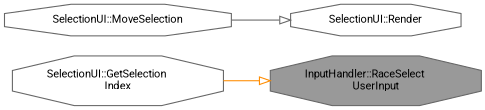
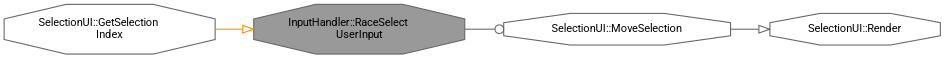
edge "InputHandler::RaceSelect UserInput" -> "SelectionUI::MoveSelection": added
